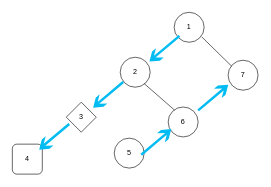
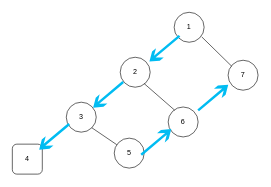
node "3": shape diamond -> ellipse
edge "3" -- "5": added
